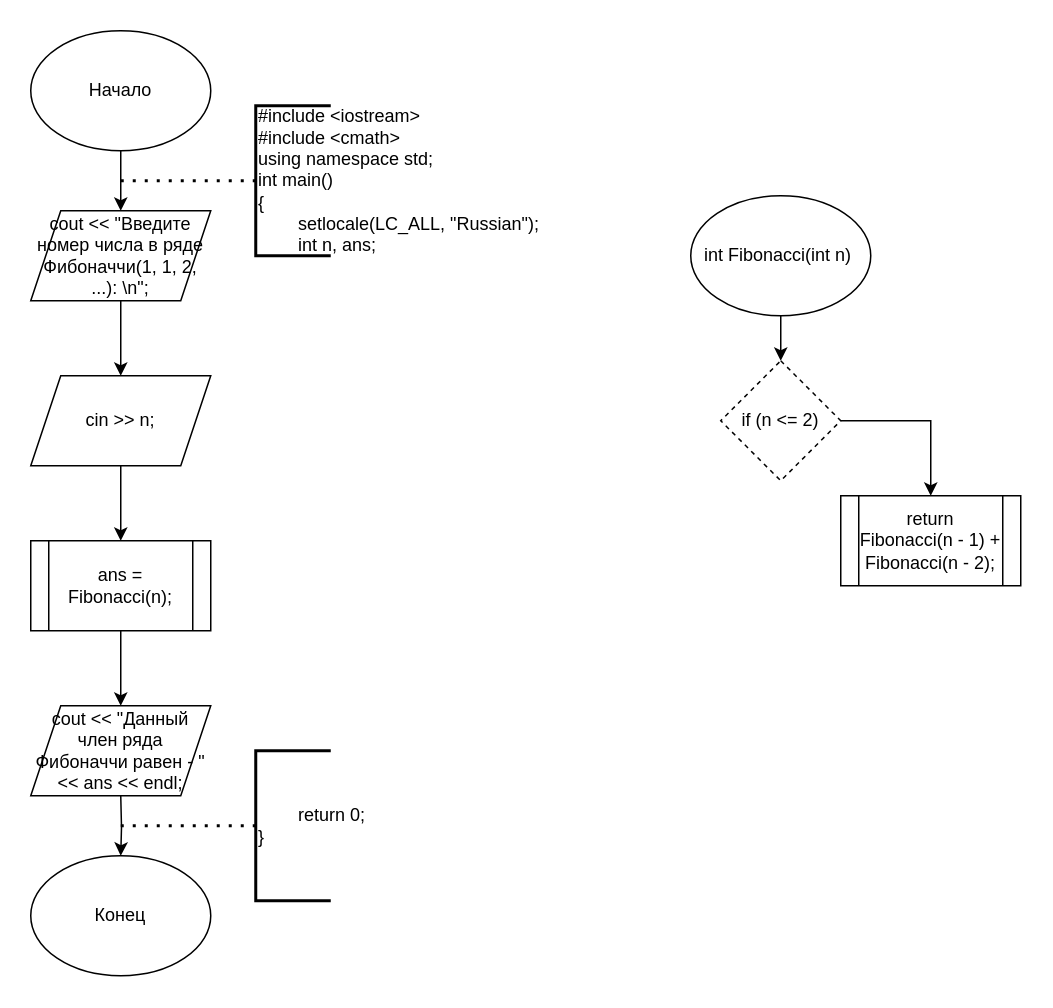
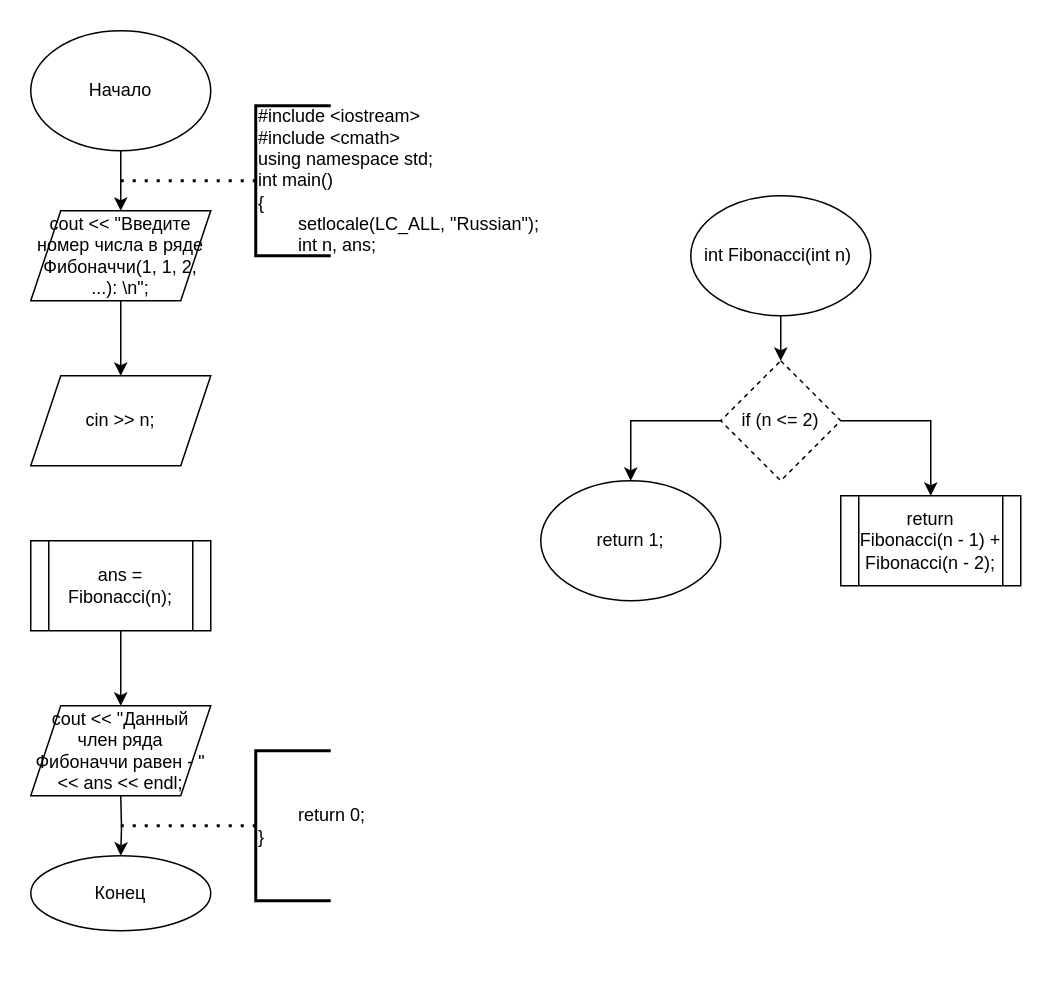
edge "if (n <= 2)" -> "return 1;": added
edge "cin >> n;" -> "ans = Fibonacci(n);": removed
node "return 1;": added
node "Конец": size 180x120 -> 180x75
